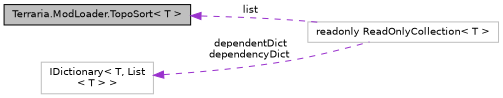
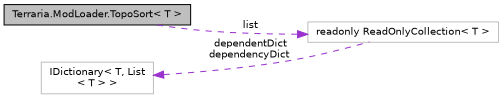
edge "readonly ReadOnlyCollection< T >" -> "Terraria.ModLoader.TopoSort< T >": reversed
